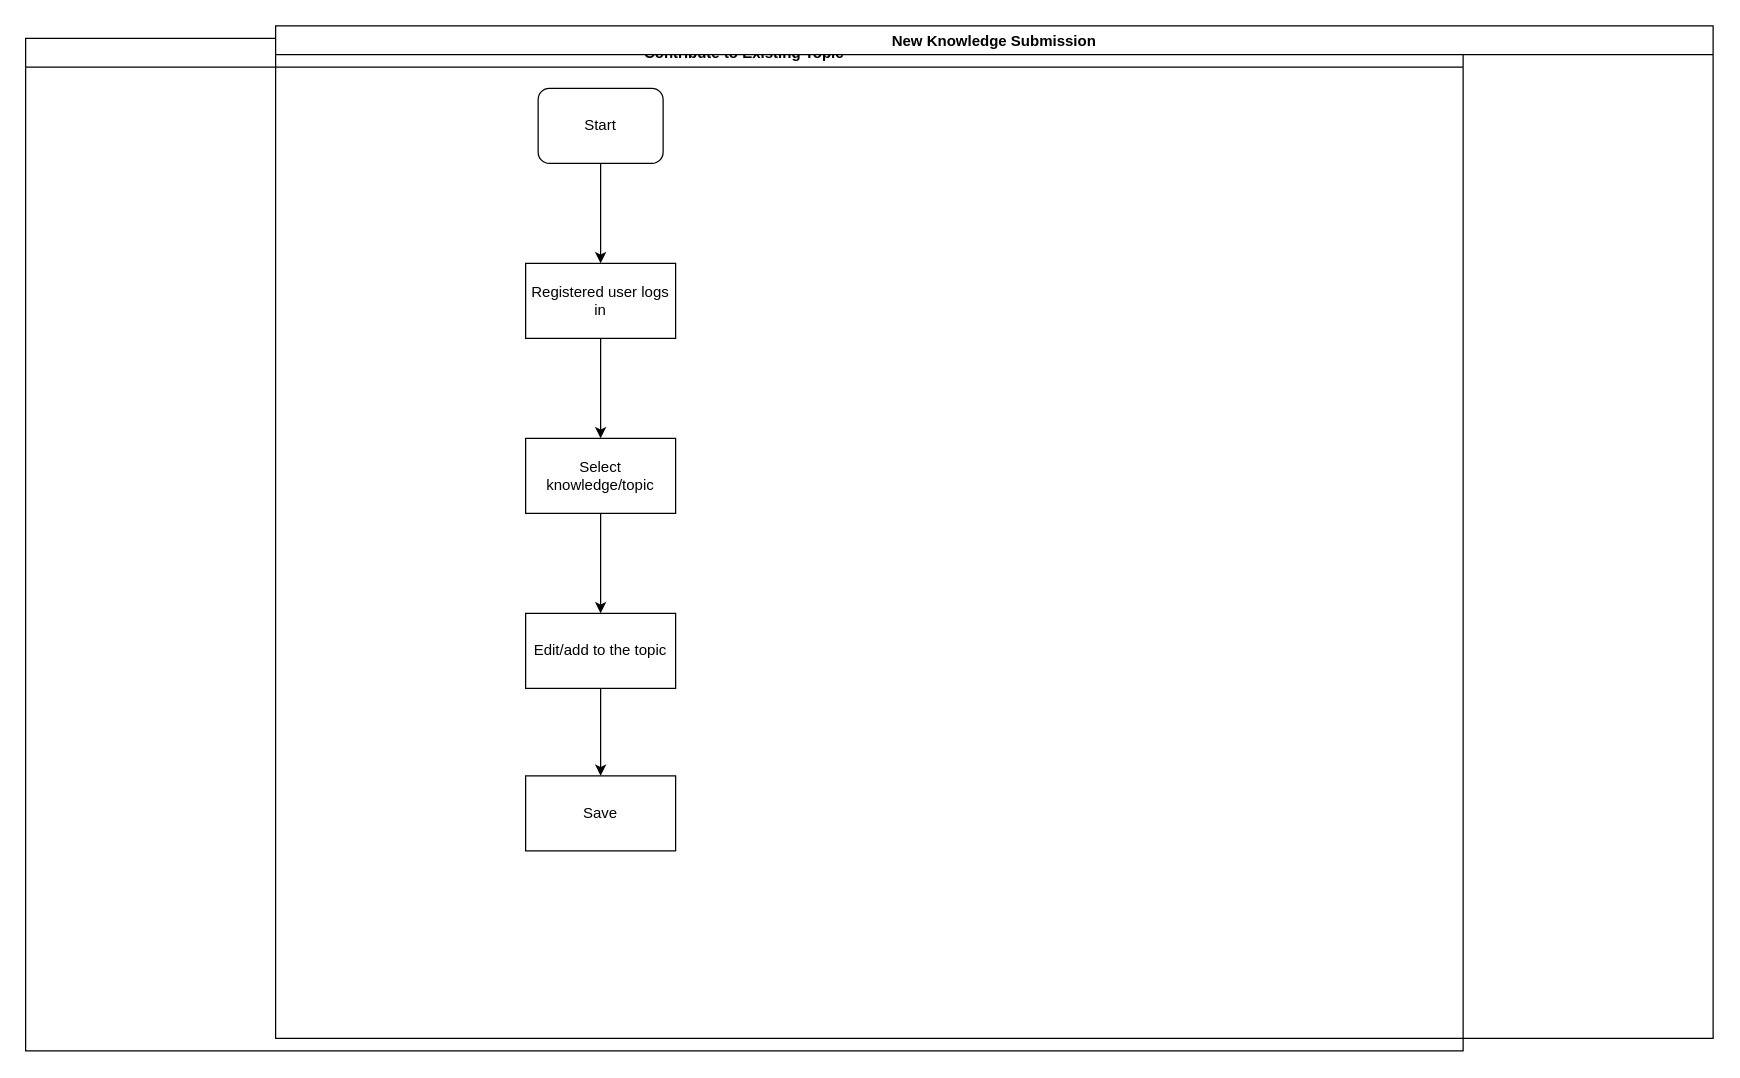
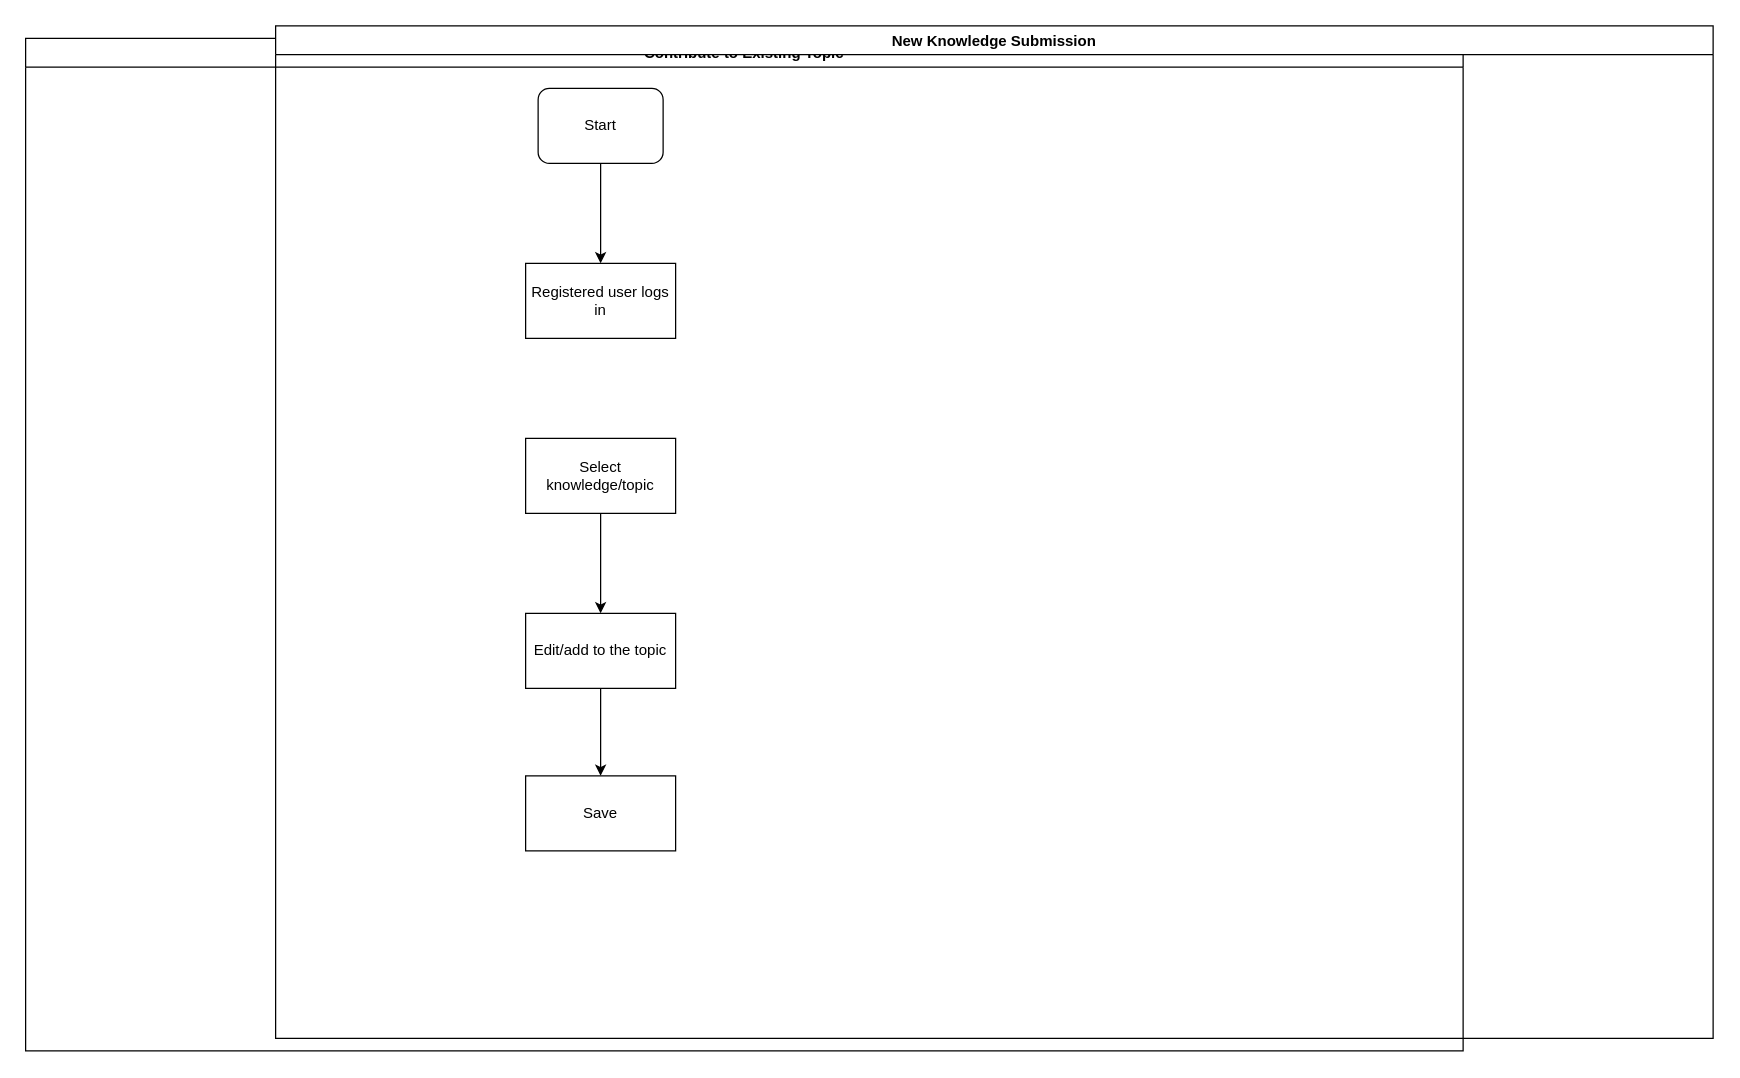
edge "Registered user logs in" -> "Select knowledge/topic": removed
